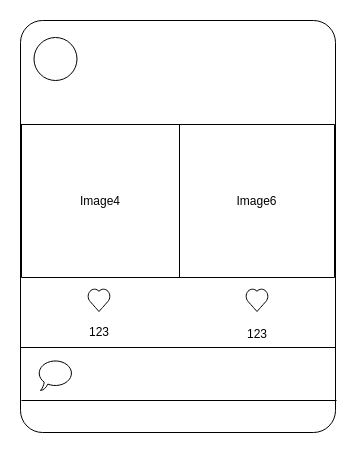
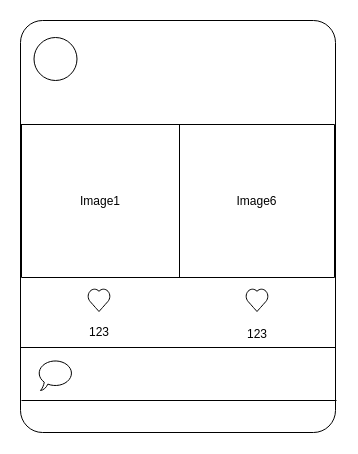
node "Image4": label "Image4" -> "Image1"
